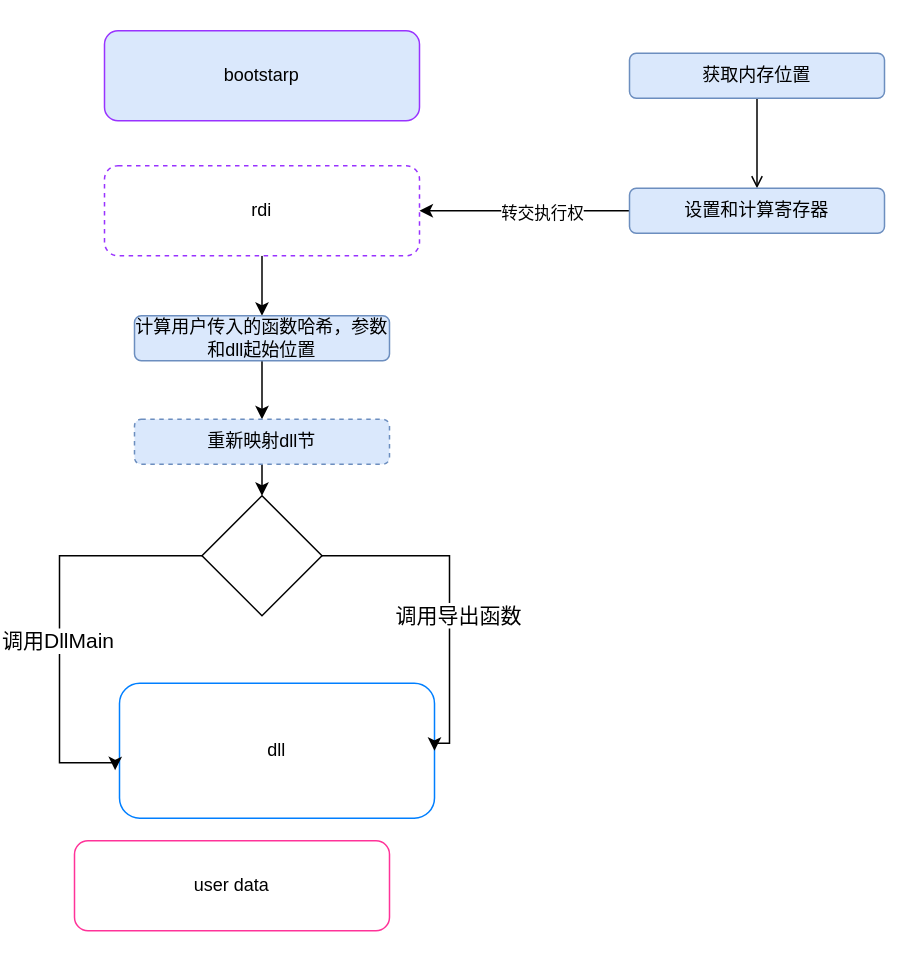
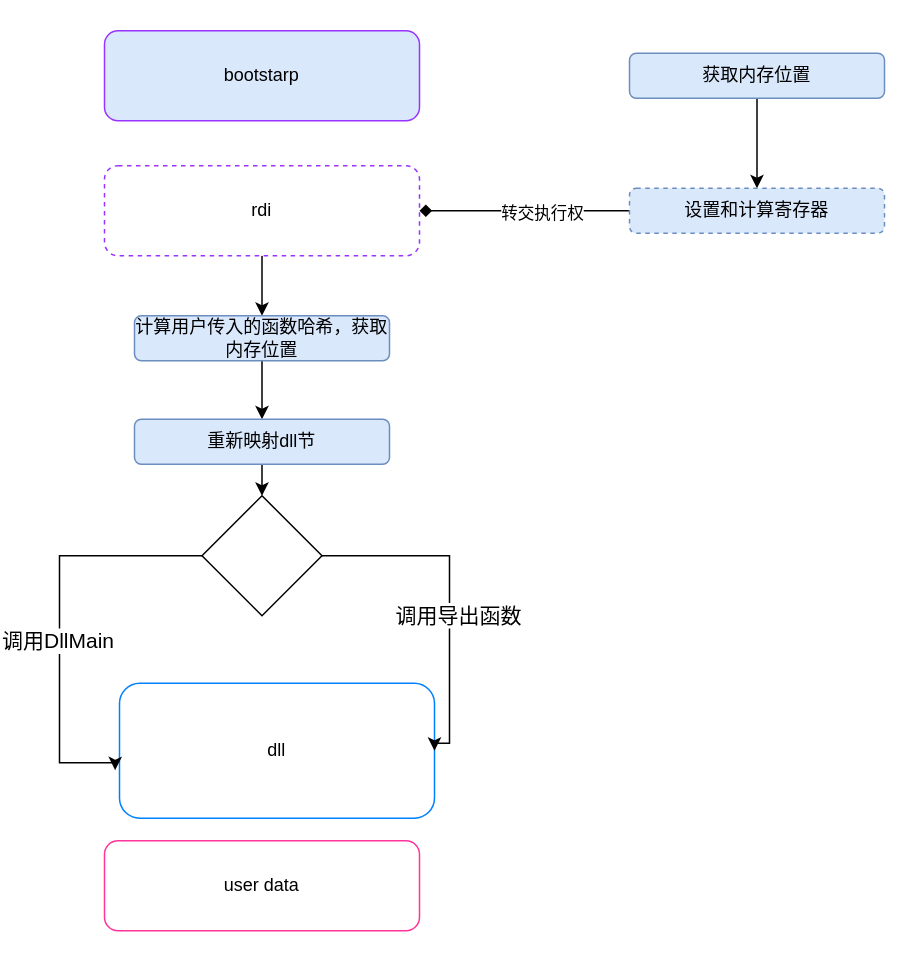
edge "获取内存位置" -> "设置和计算寄存器": arrowhead open -> classic
edge "设置和计算寄存器" -> "rdi": arrowhead classic -> diamond
node "设置和计算寄存器": style solid -> dashed
node "计算用户传入的函数哈希，参数和dll起始位置": label "计算用户传入的函数哈希，参数和dll起始位置" -> "计算用户传入的函数哈希，获取内存位置"
node "重新映射dll节": style dashed -> solid
node "user data": moved (232, 886) -> (262, 886)
